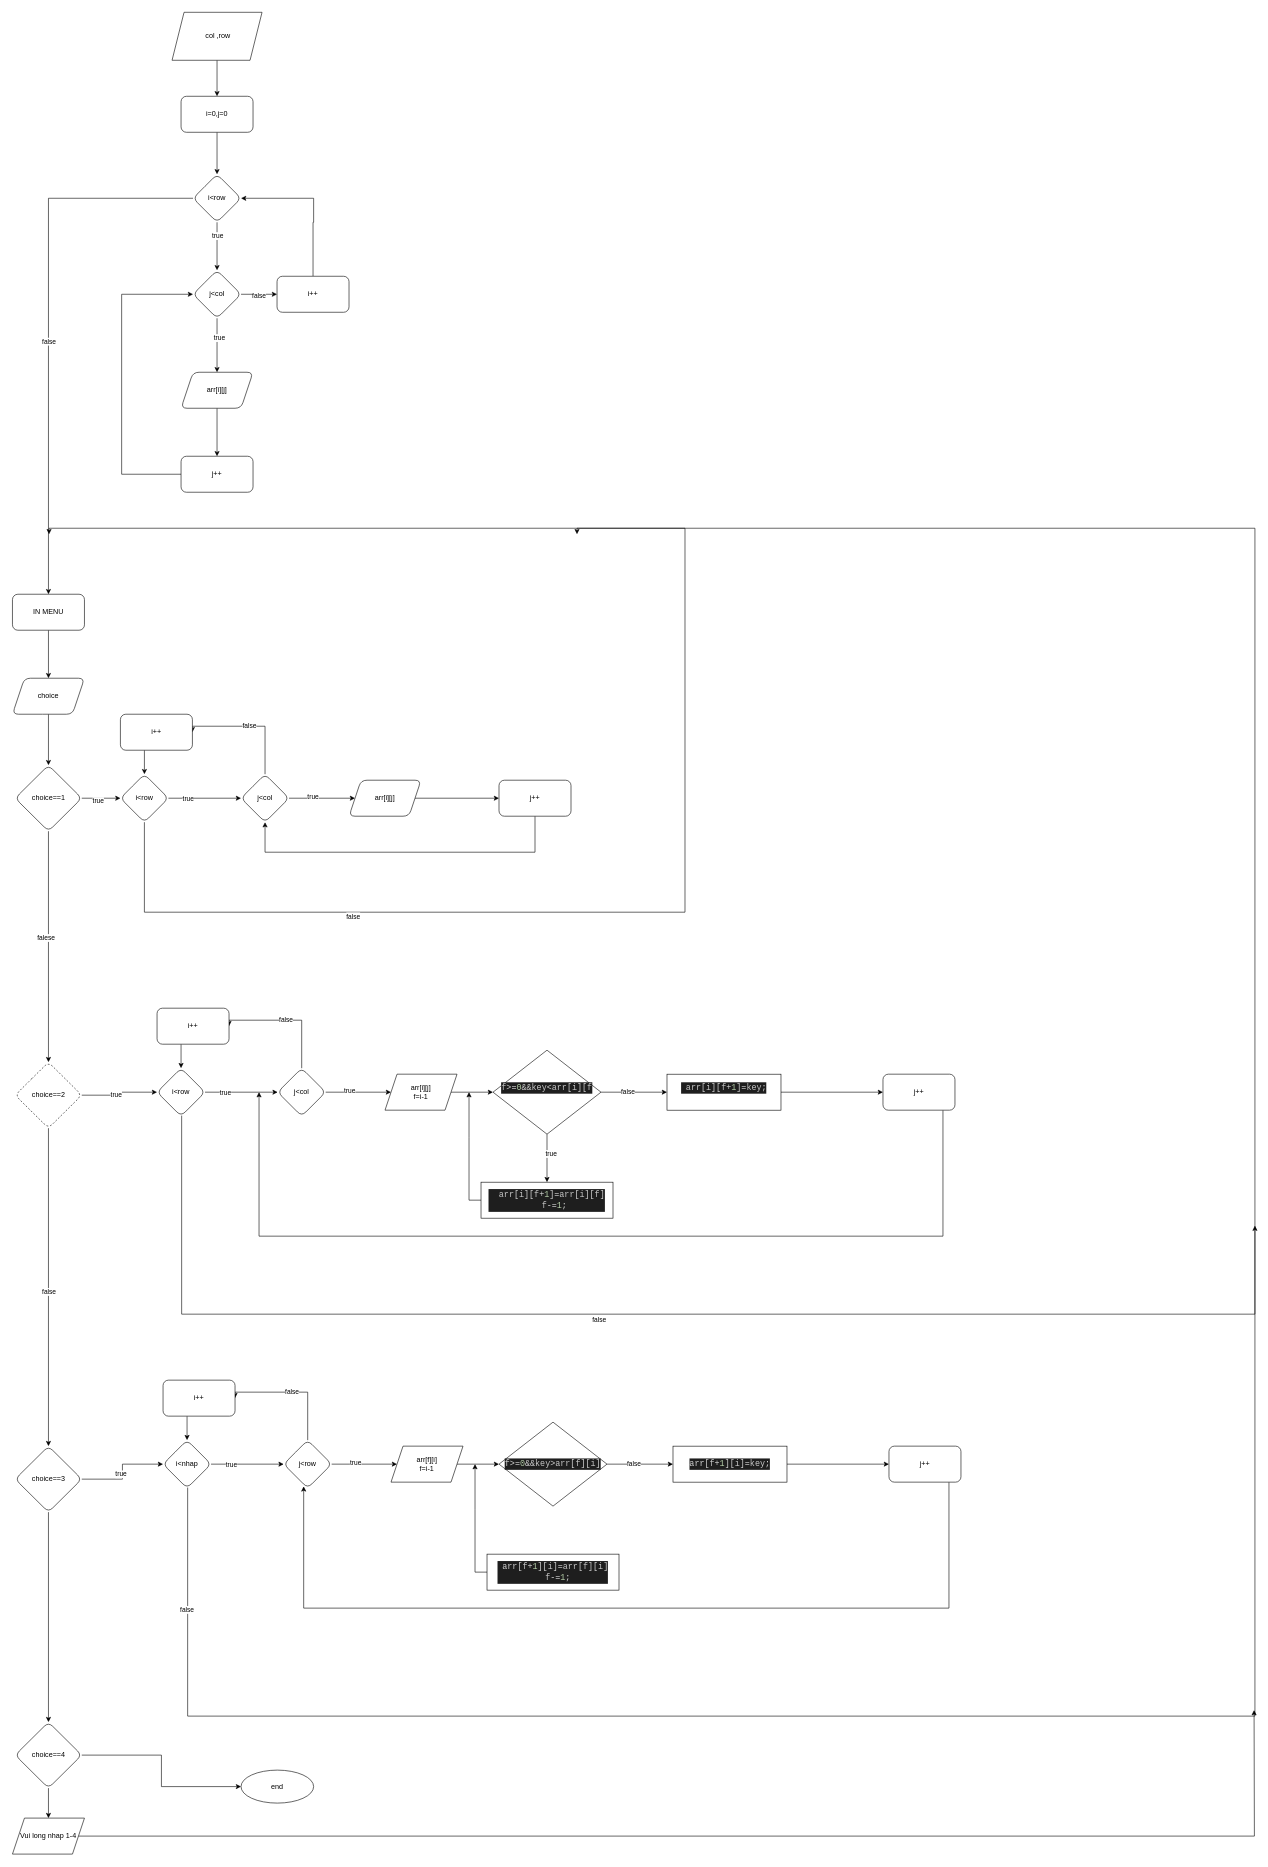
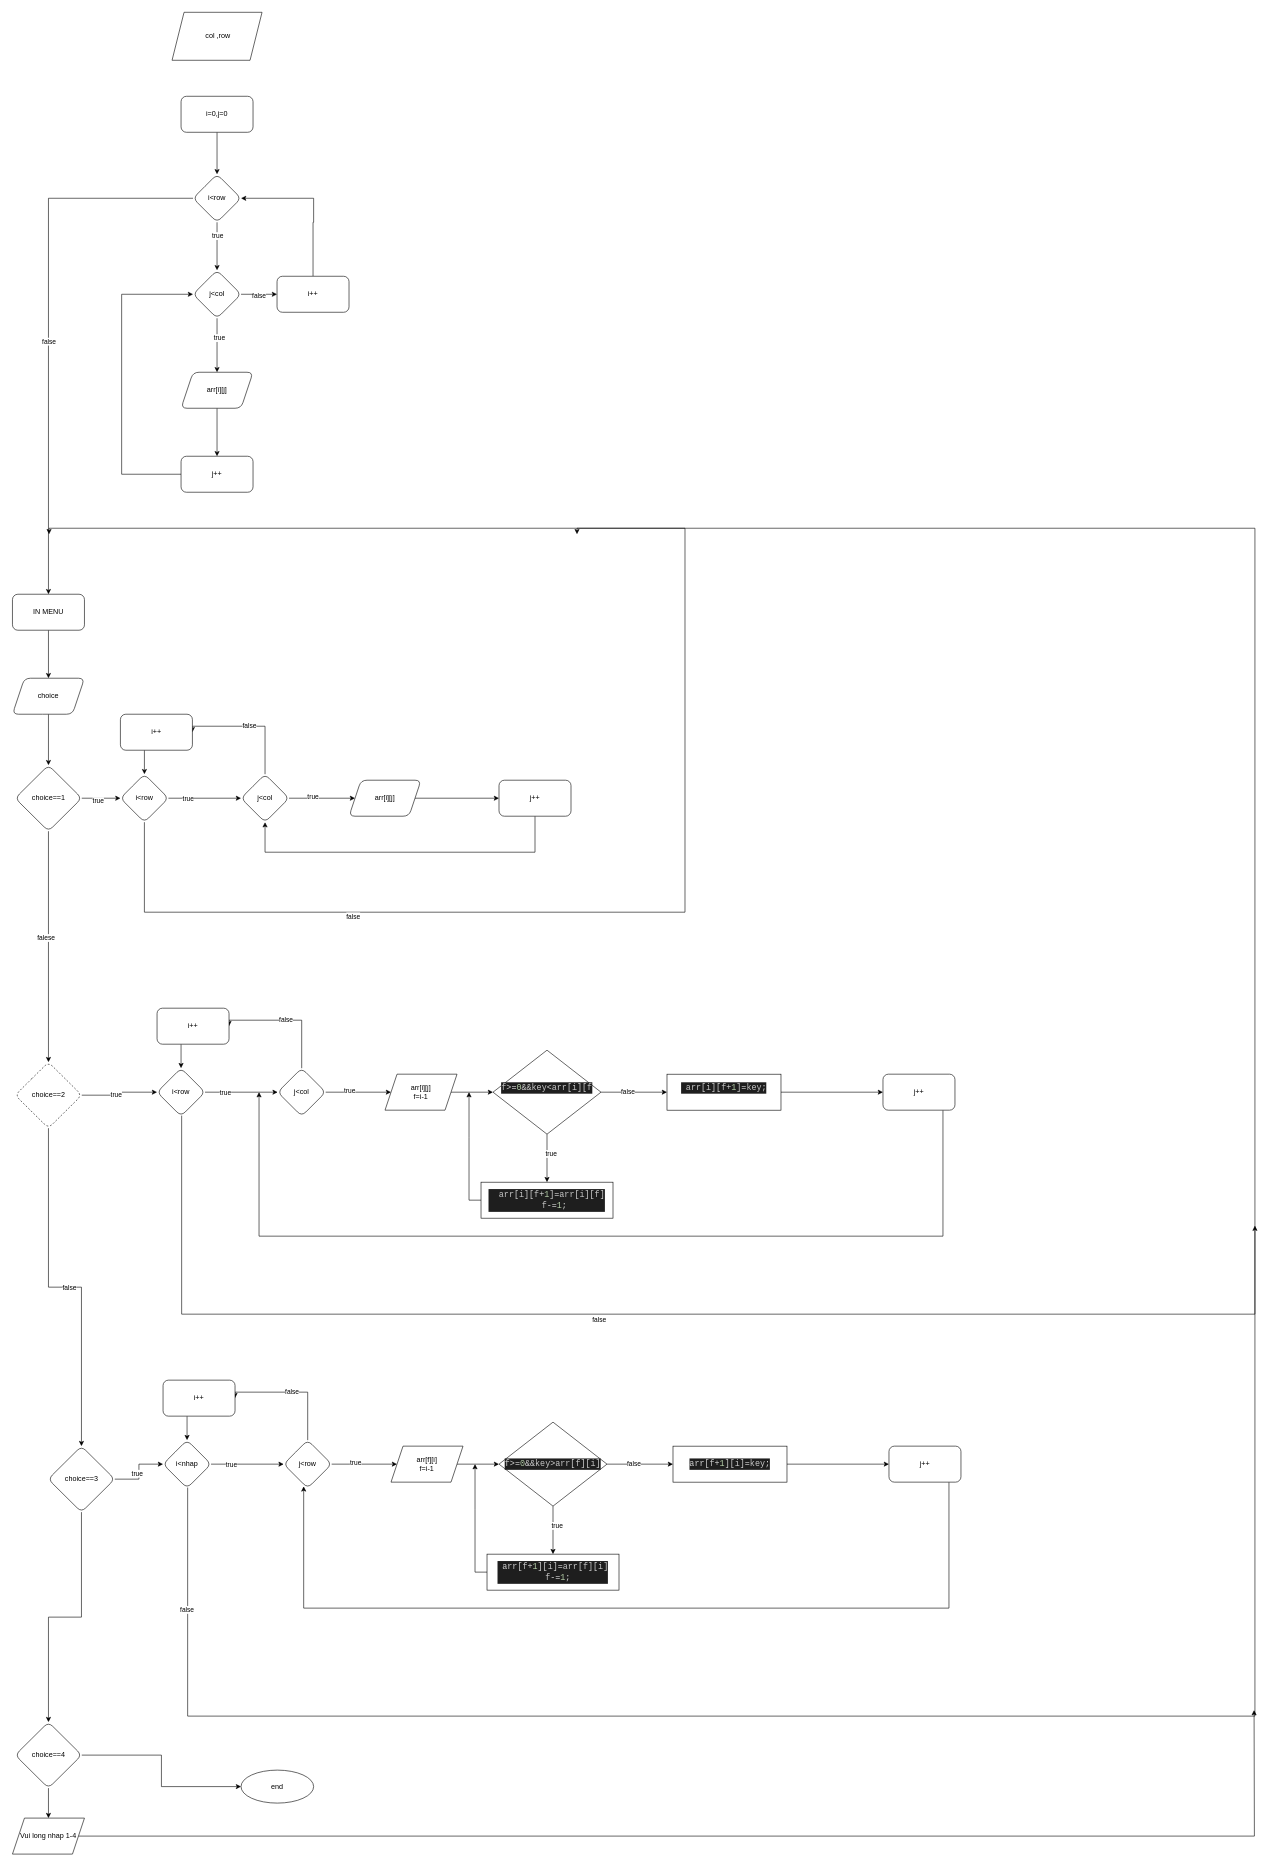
edge "col ,row" -> "i=0,j=0": removed
node "choice==3": moved (48, 1479) -> (81, 1479)
edge "f>=0&&key>arr[f][i]" -> "arr[f+1][i]=arr[f][i] f-=1;": added, label "true"
